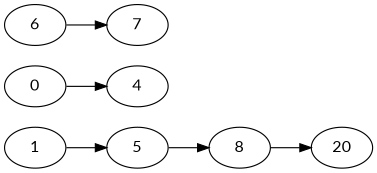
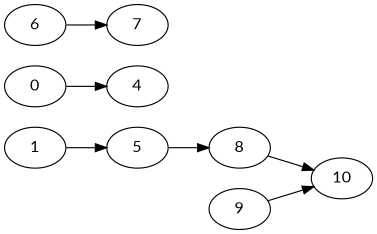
node "20": label "20" -> "10"
node "9": added
